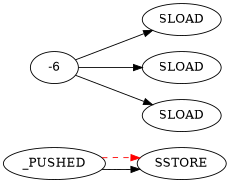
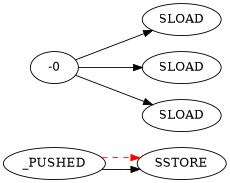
node "-6": label "-6" -> "-0"
